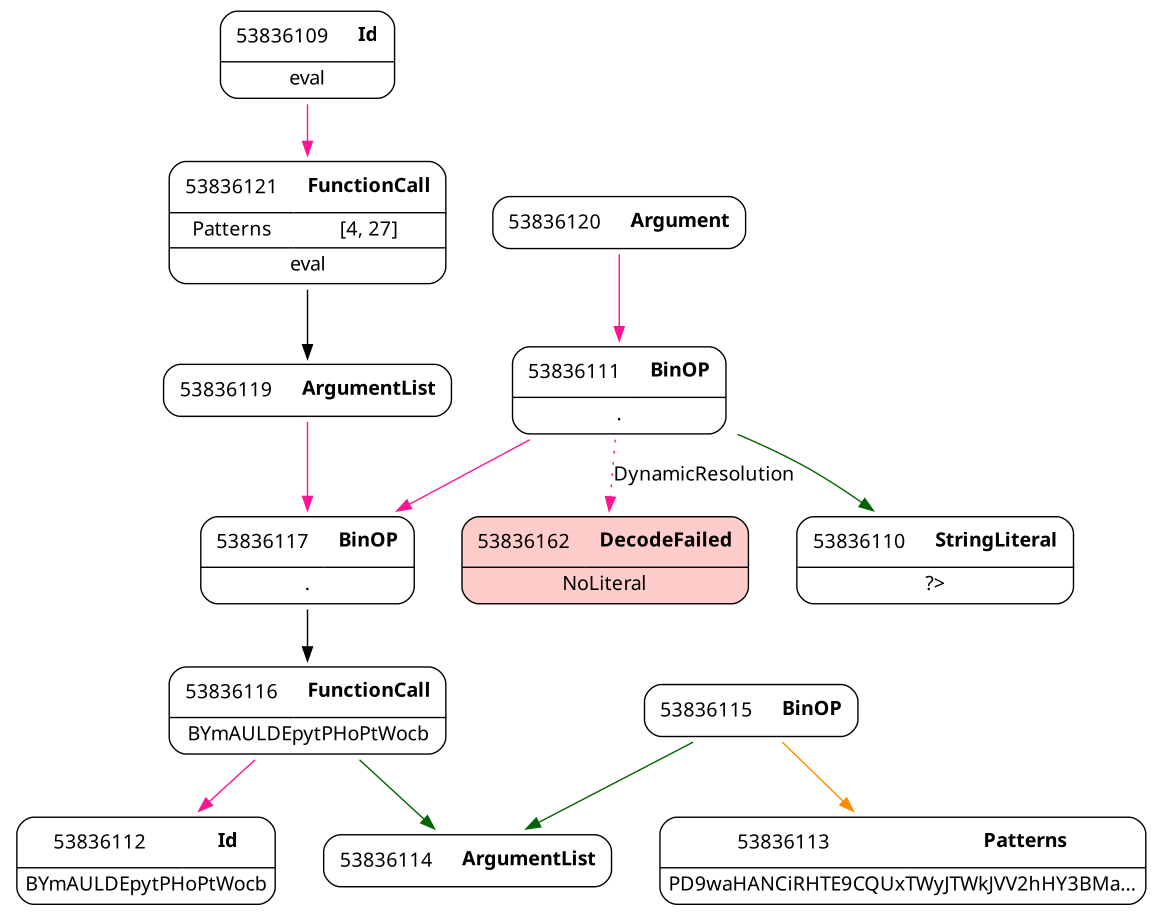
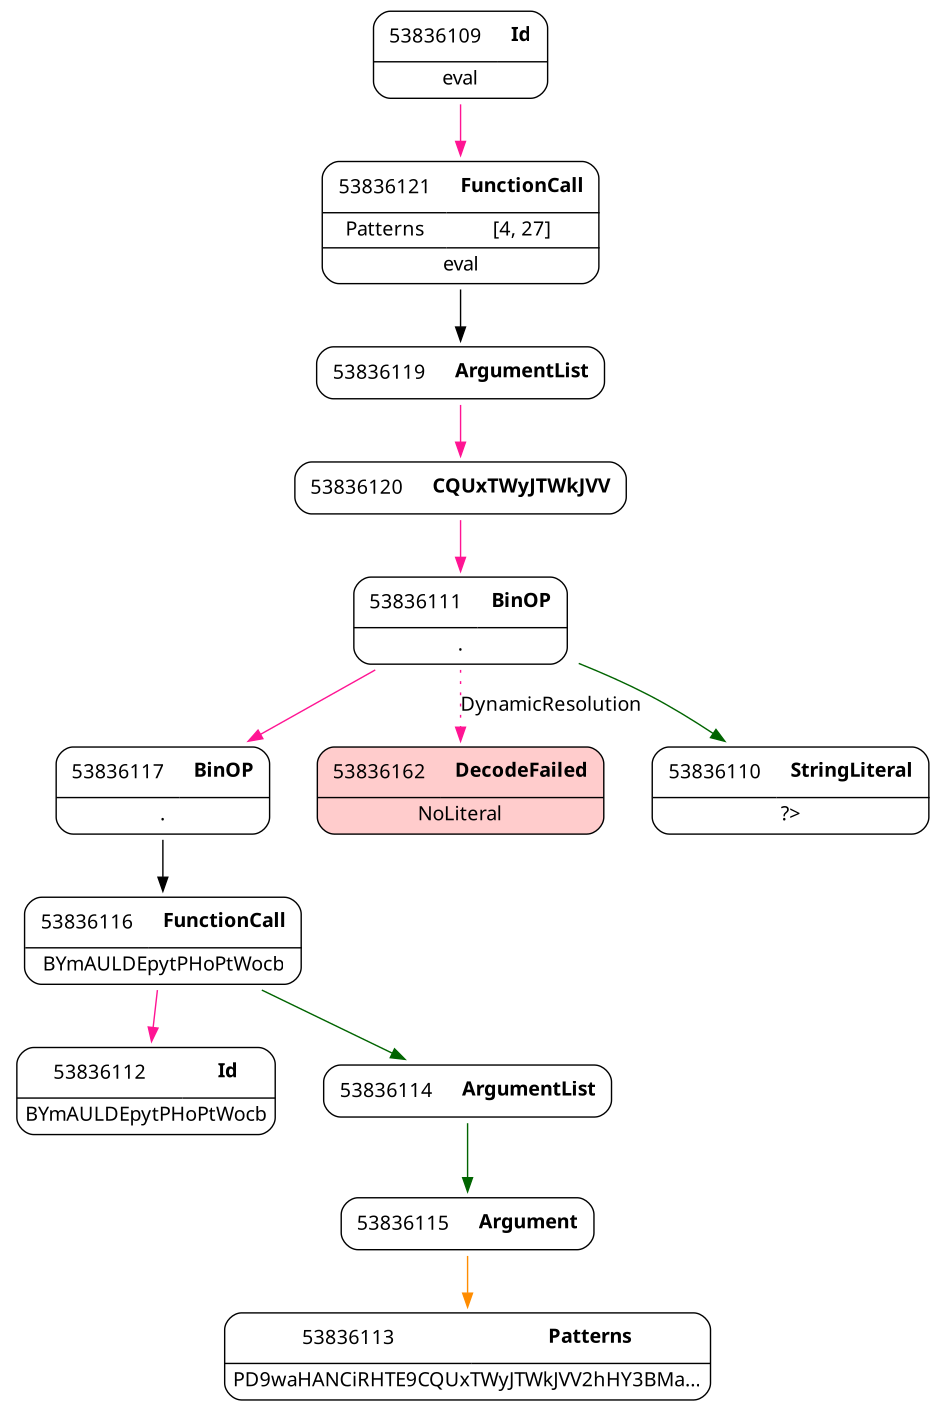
node "53836120": text "Argument" -> "CQUxTWyJTWkJVV"
edge "53836119" -> "53836117": now "53836119" -> "53836120"
node "53836115": text "BinOP" -> "Argument"
edge "53836115" -> "53836114": reversed
